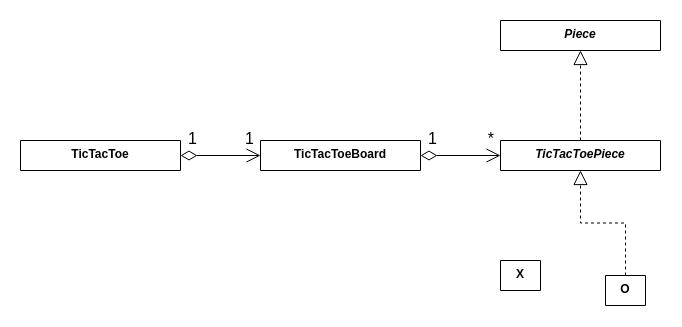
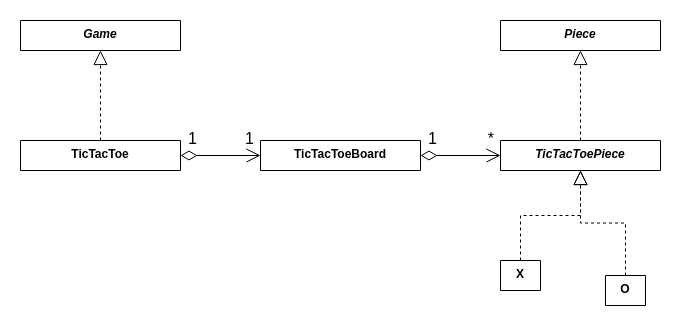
node "Game": added
edge "TicTacToe" -> "Game": added
edge "X" -> "TicTacToePiece": added
